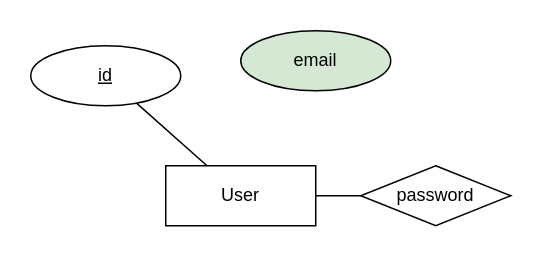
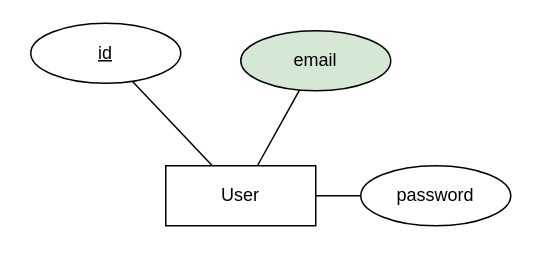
node "id": moved (106, 76) -> (106, 53)
edge "email" -- "User": added
node "password": shape diamond -> ellipse
